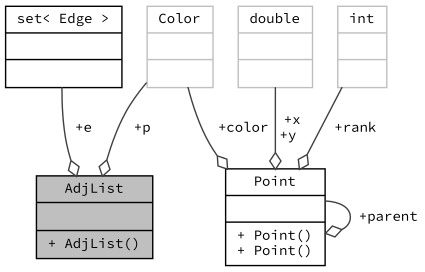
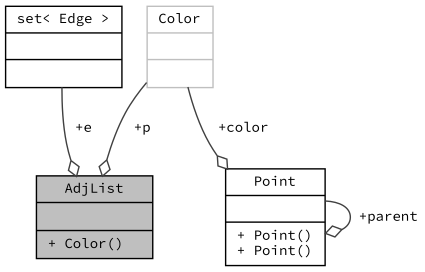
node "double": removed
node "int": removed
node "AdjList": text "+ AdjList()" -> "+ Color()"
